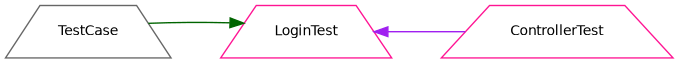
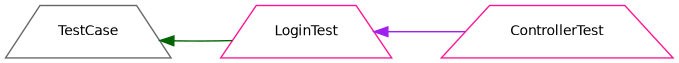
edge "TestCase" -> "LoginTest": reversed
